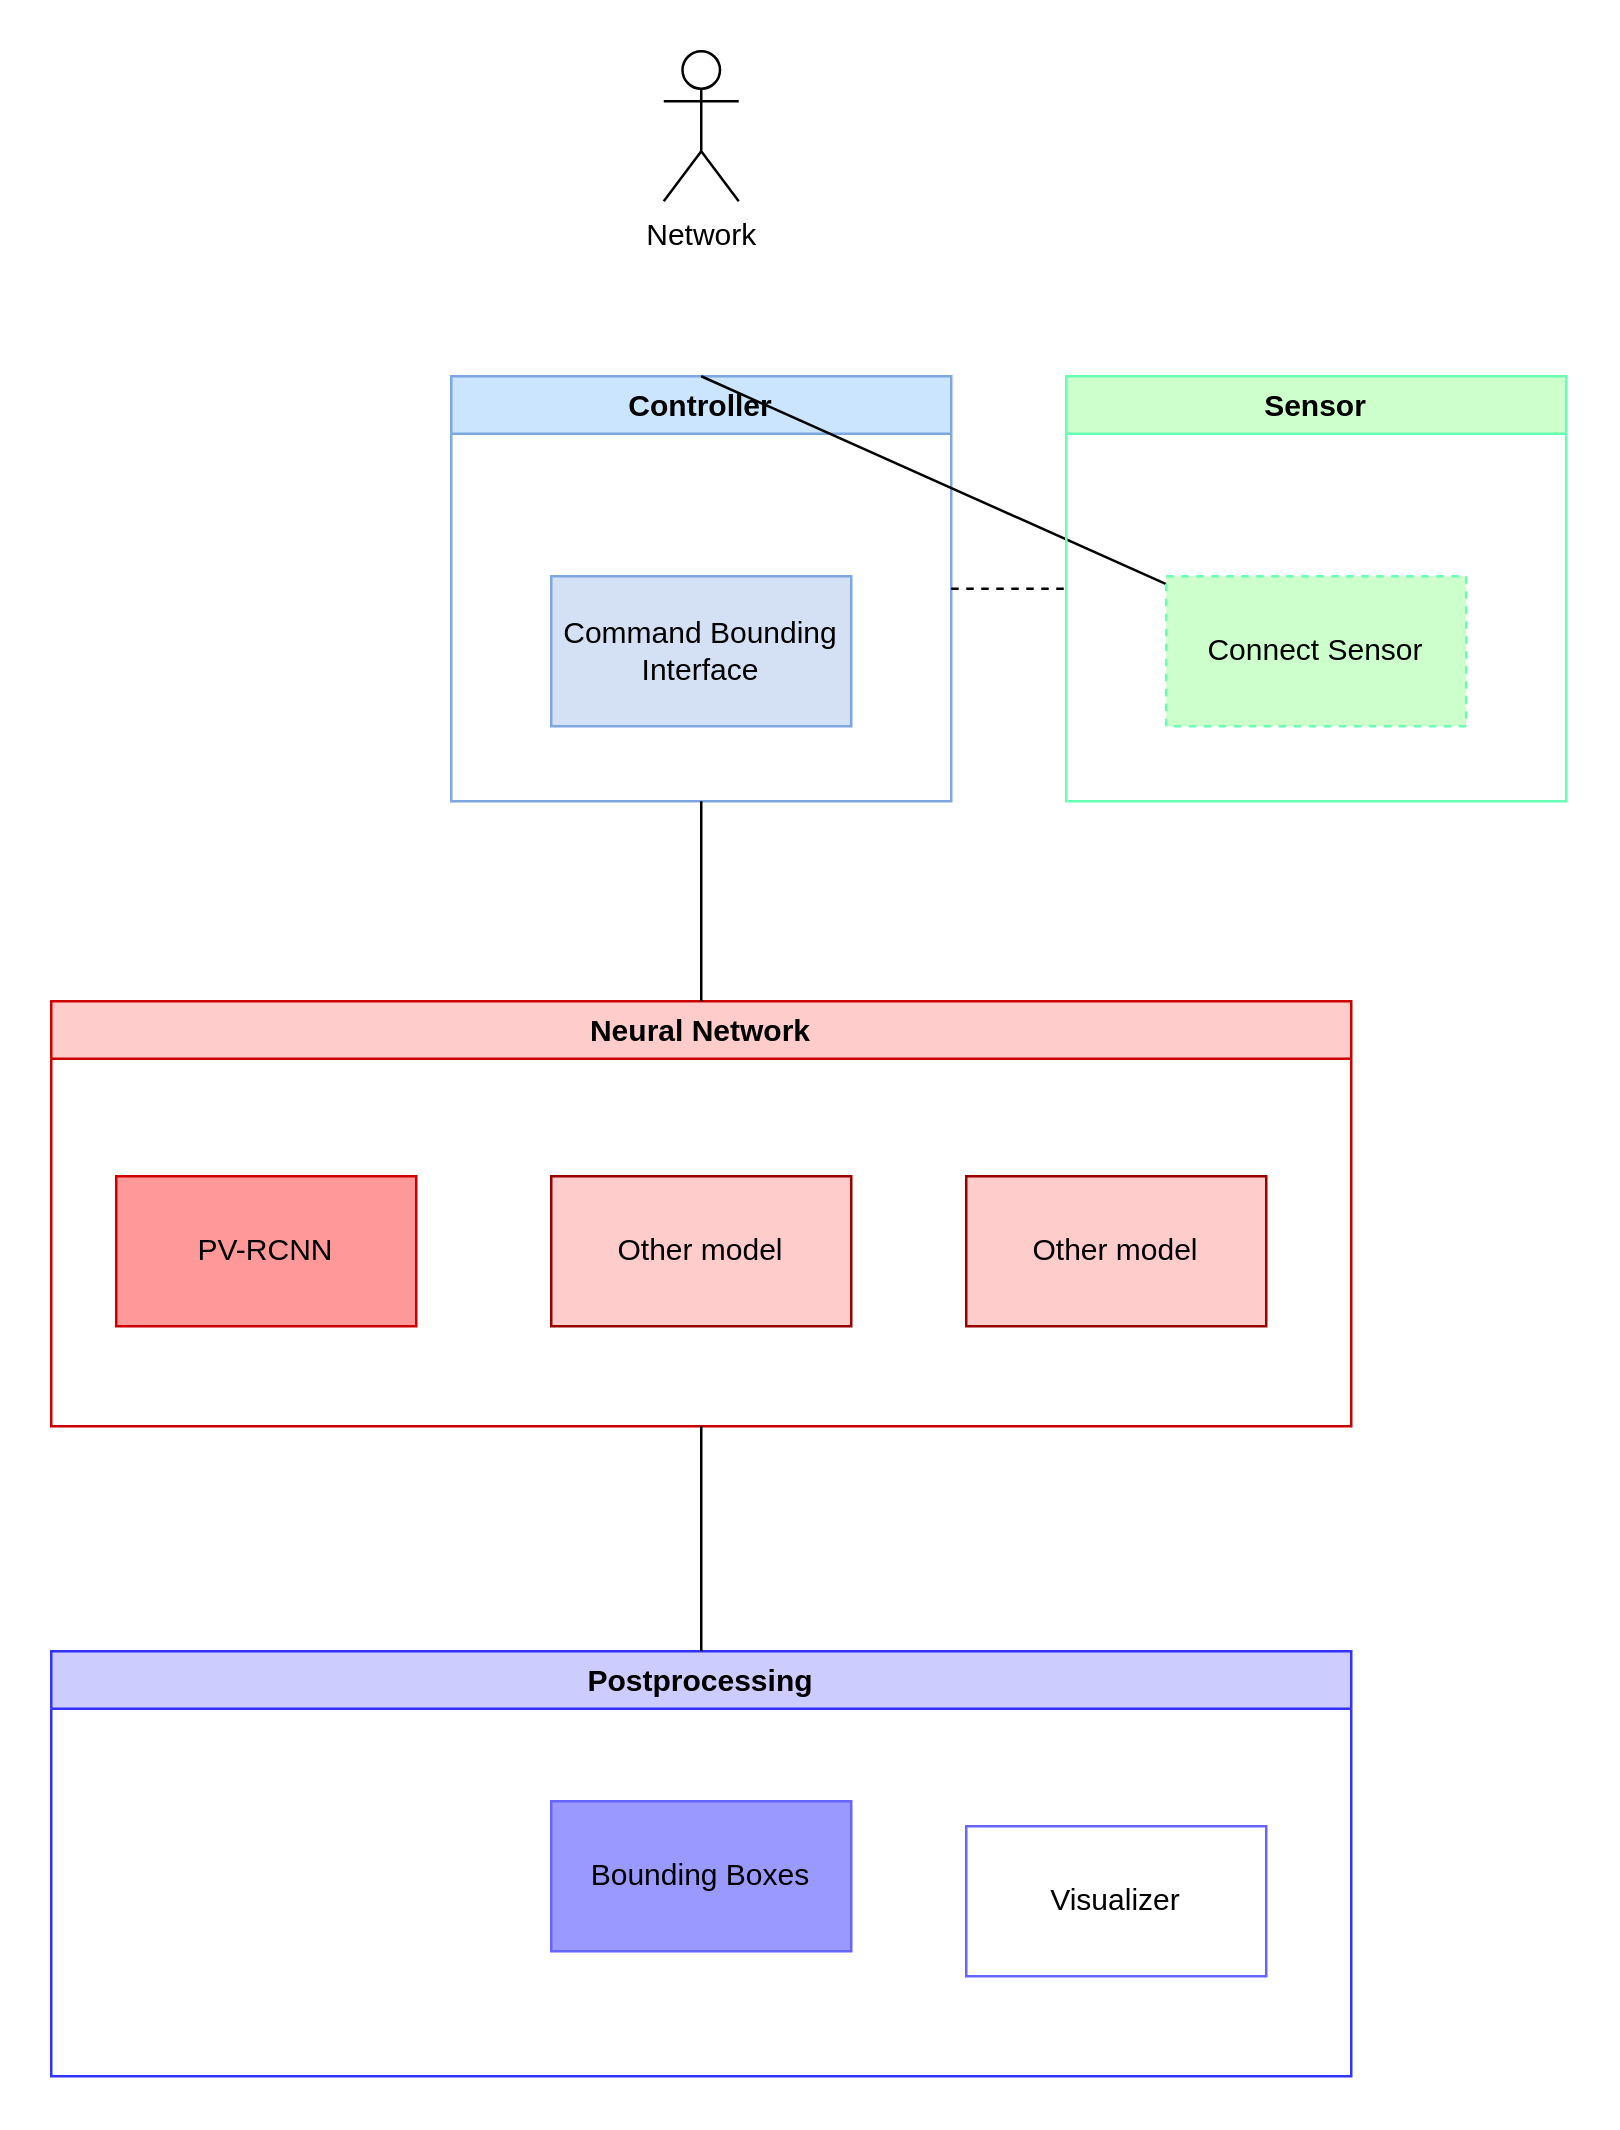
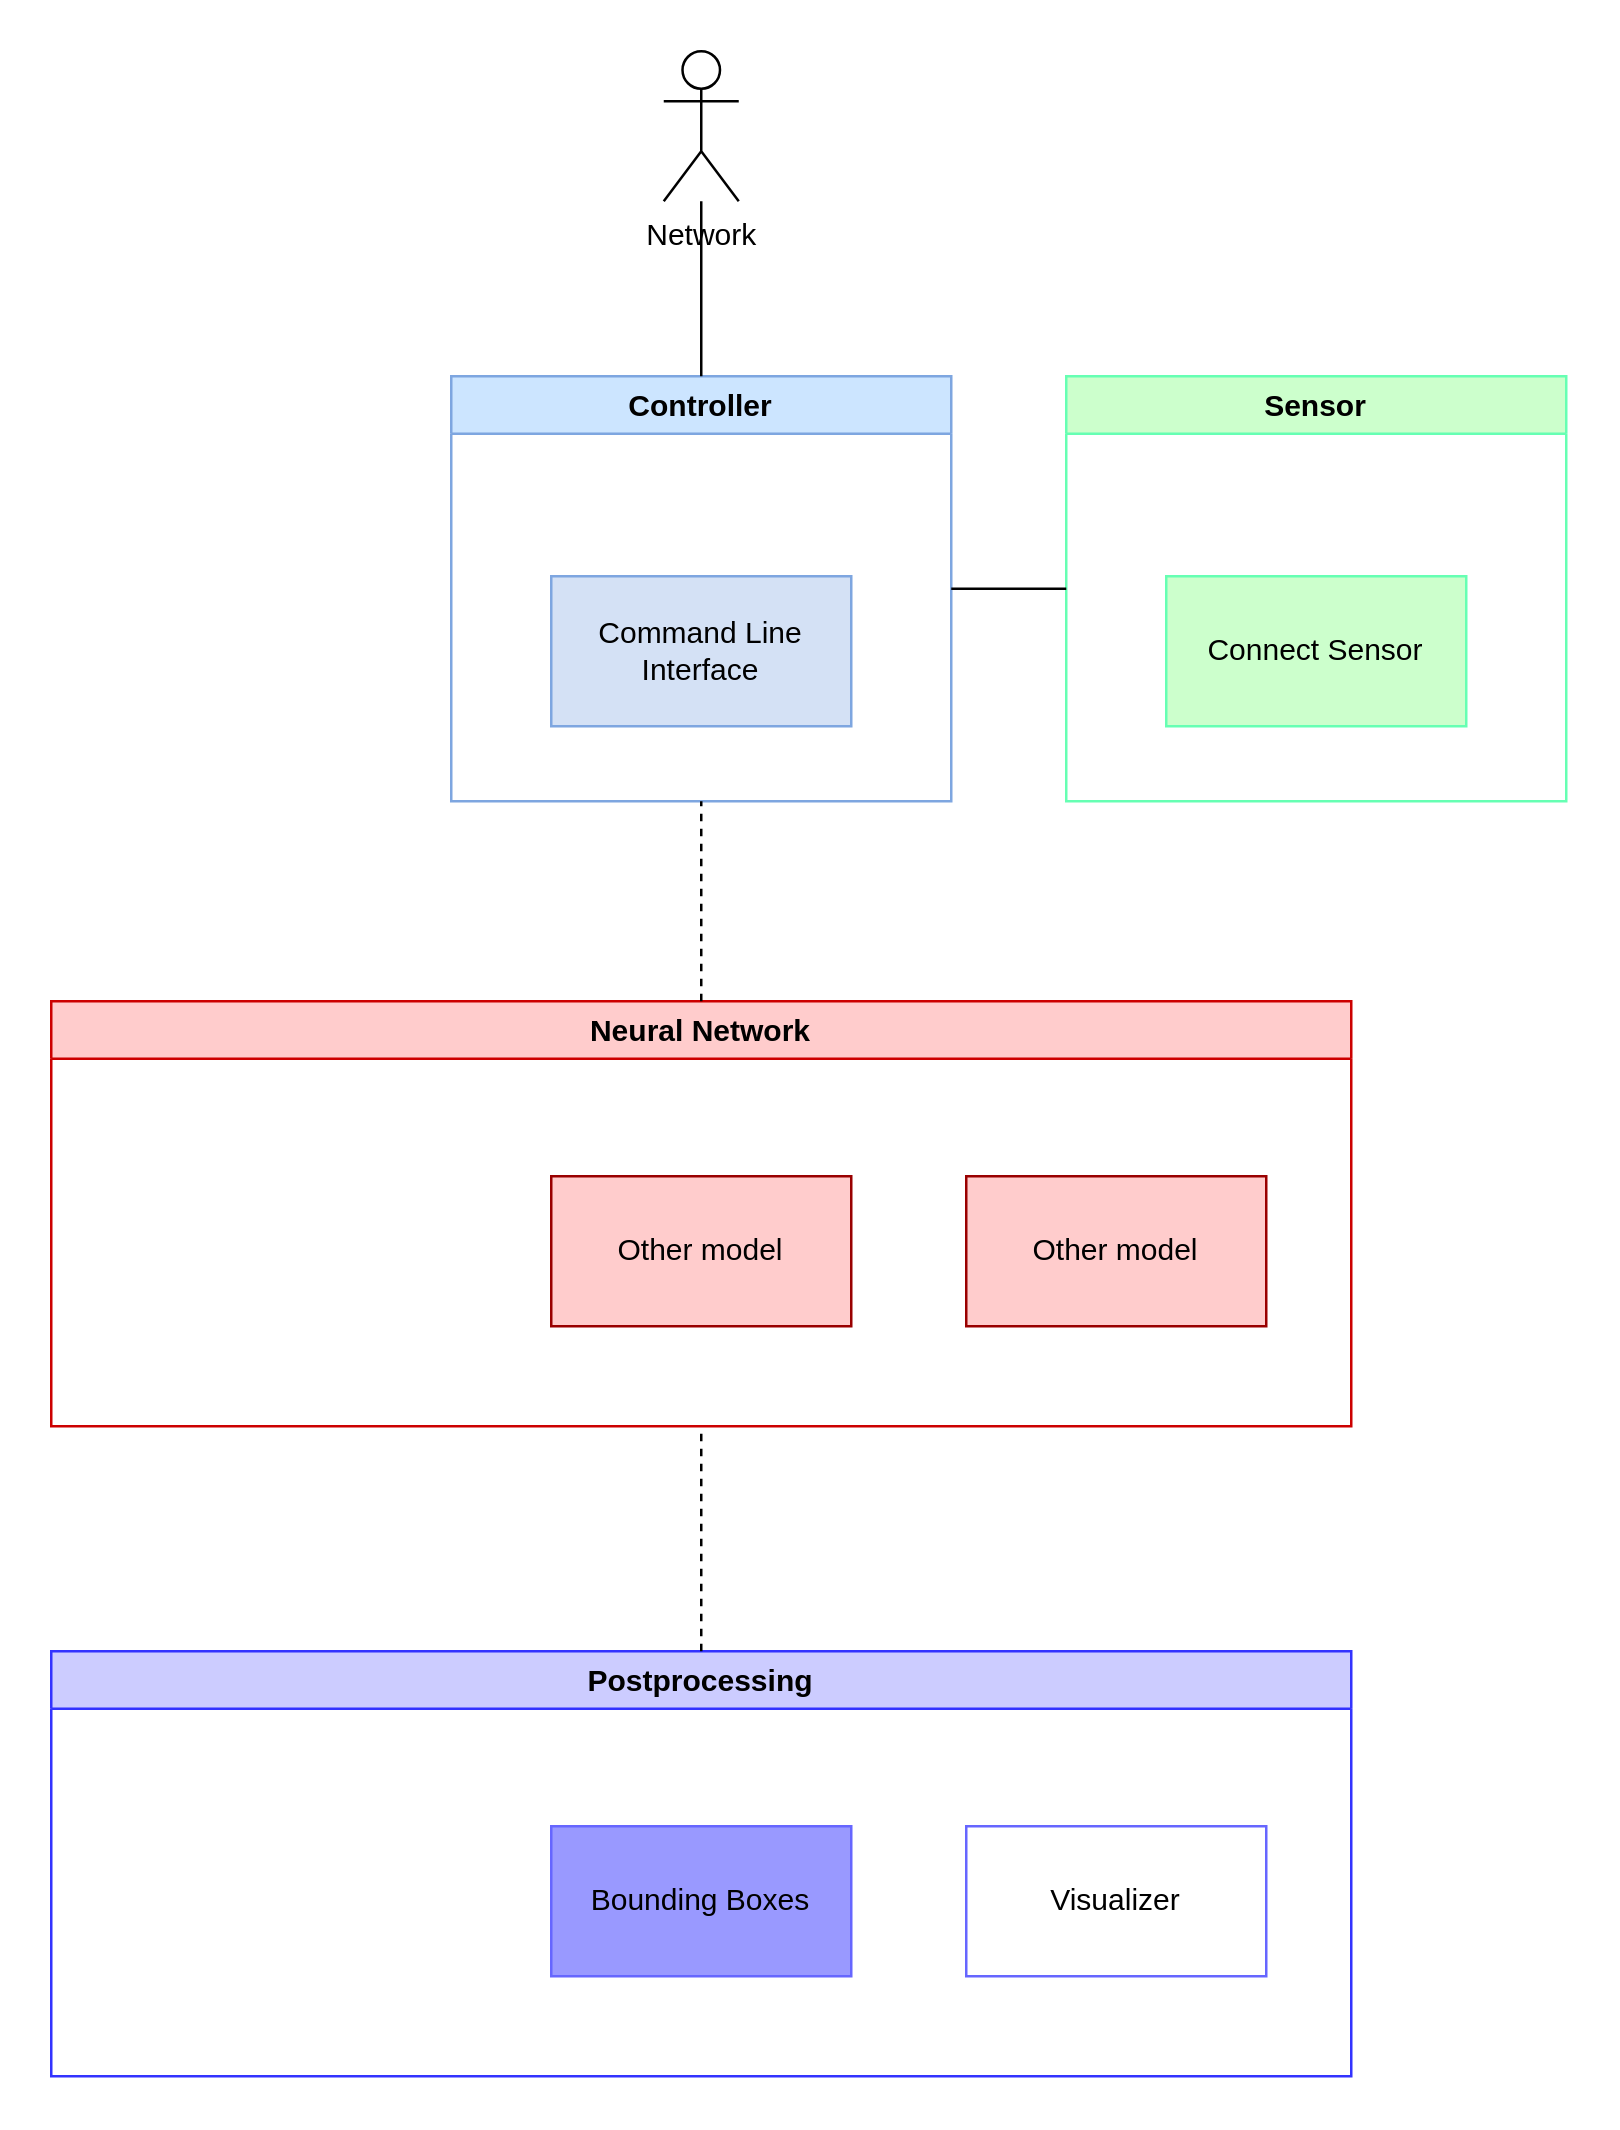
edge "Controller" -- "Connect Sensor": now "Controller" -- "Network"
edge "Controller" -- "Sensor": style dashed -> solid
node "Command Bounding Interface": label "Command Bounding Interface" -> "Command Line Interface"
node "Connect Sensor": style dashed -> solid
edge "Controller" -- "Neural Network": style solid -> dashed
node "PV-RCNN": removed
edge "Neural Network" -- "Postprocessing": style solid -> dashed
node "Bounding Boxes": moved (701, 1876) -> (701, 1901)
